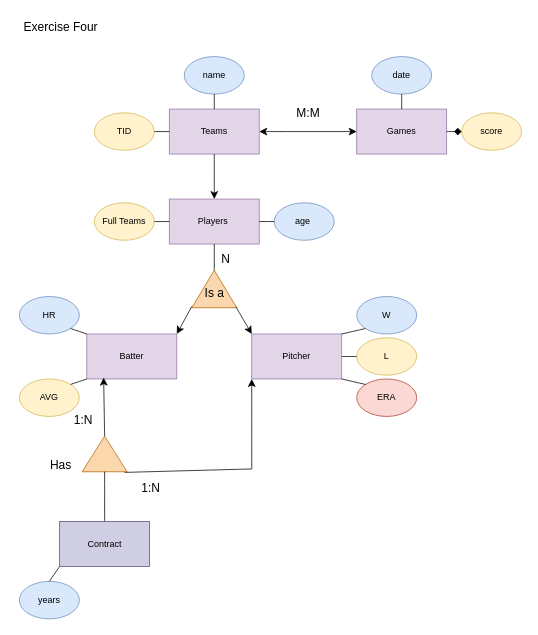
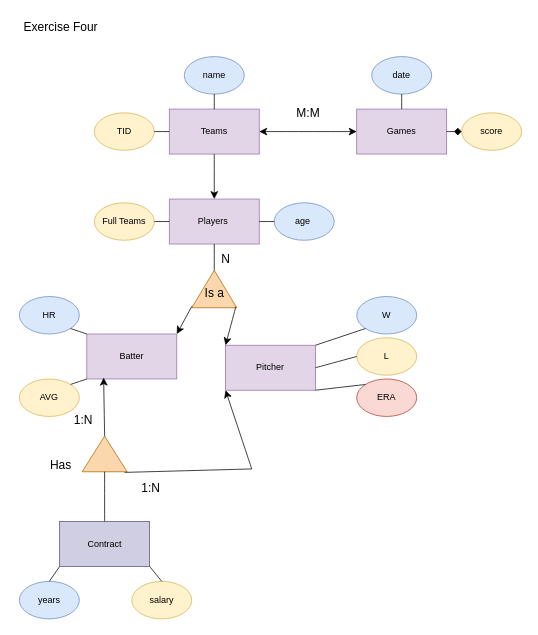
node "Pitcher": moved (297, 357) -> (270, 368)
edge "Contract" -- "salary": added
node "salary": added
